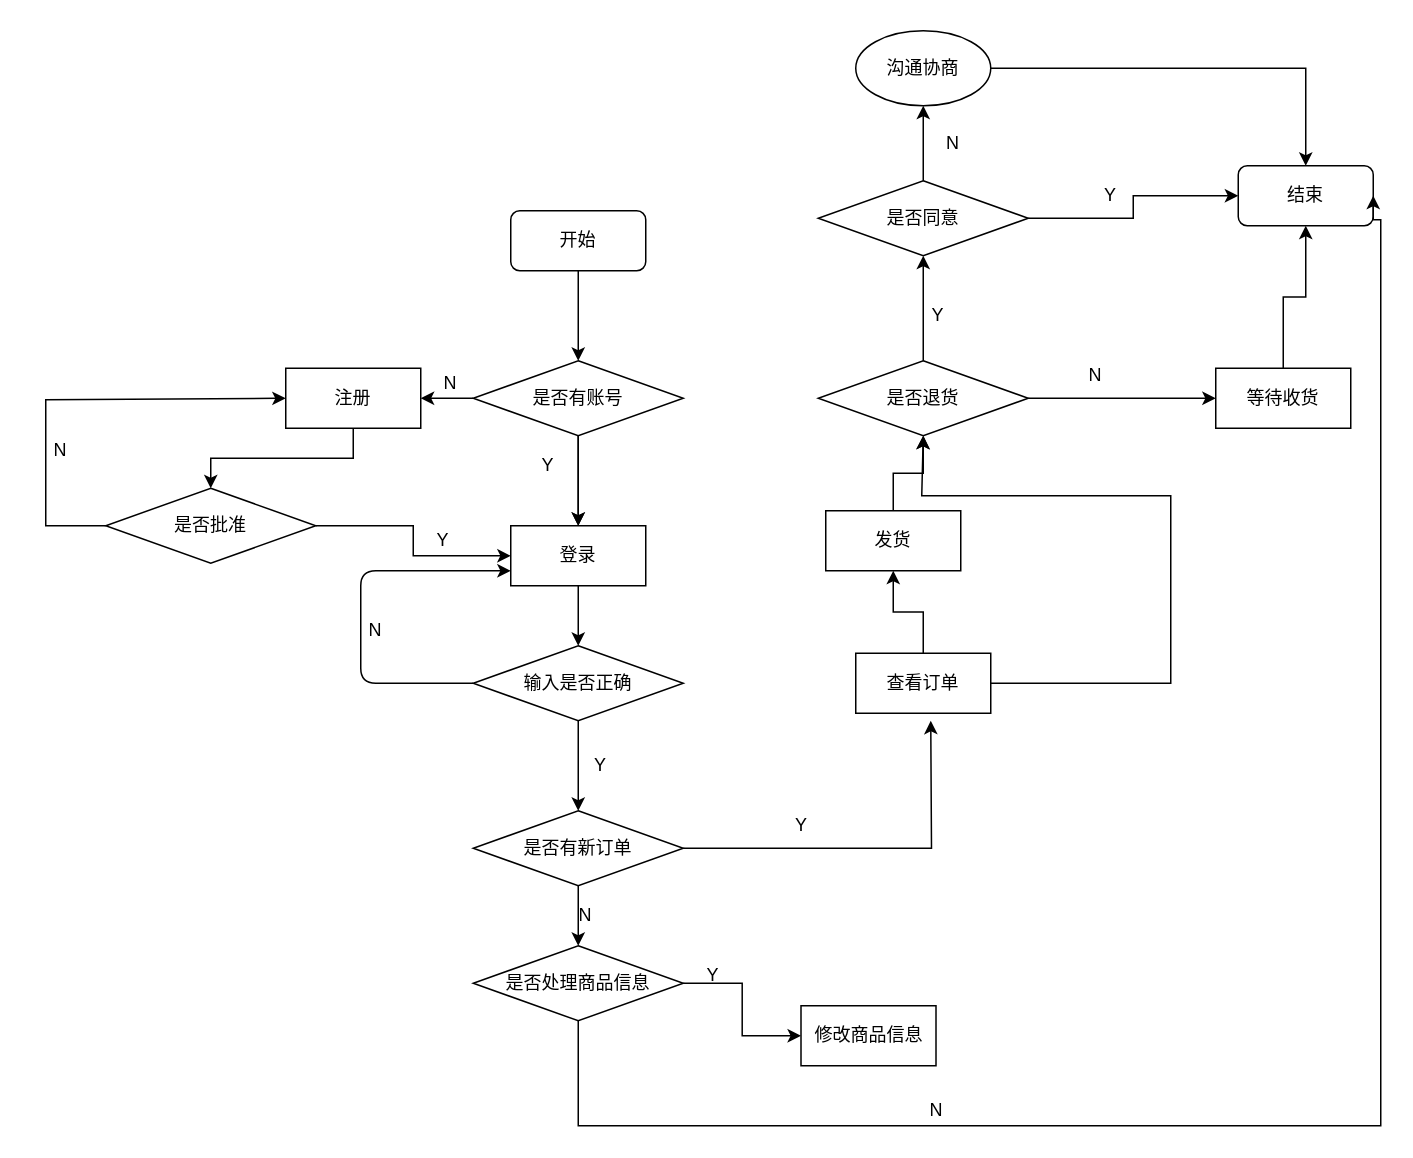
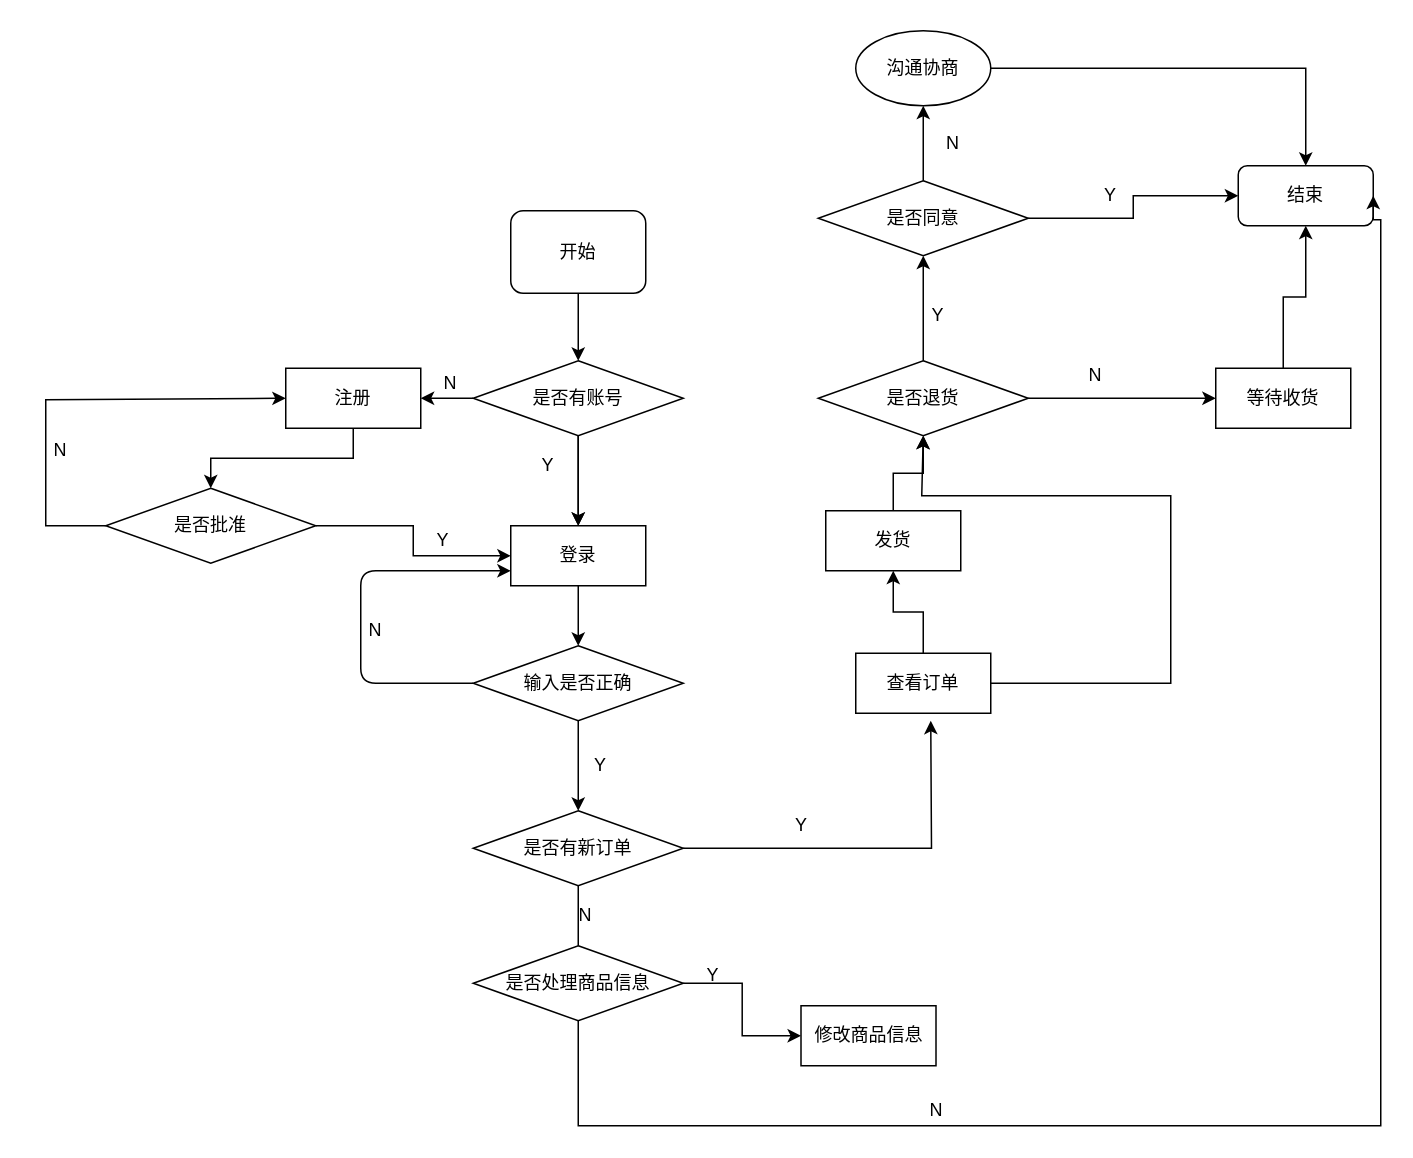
node "开始": size 135x60 -> 135x83
edge "是否有新订单" -> "是否处理商品信息": arrowhead classic -> none
